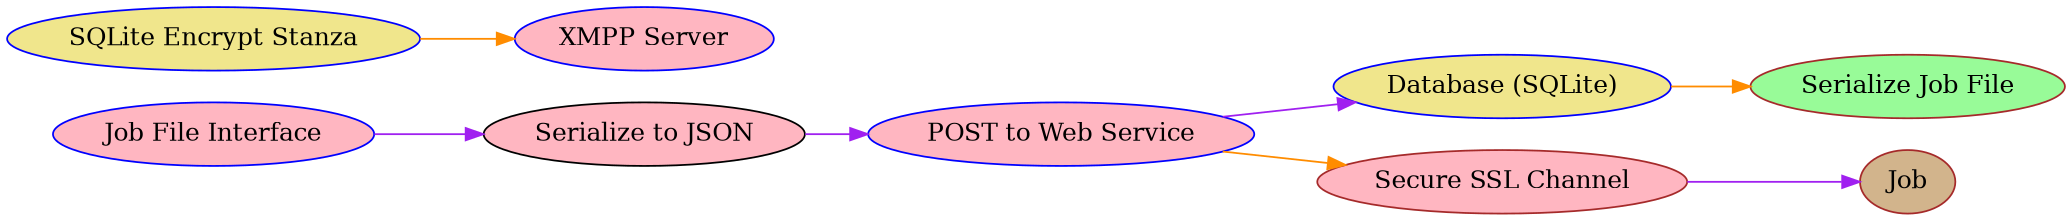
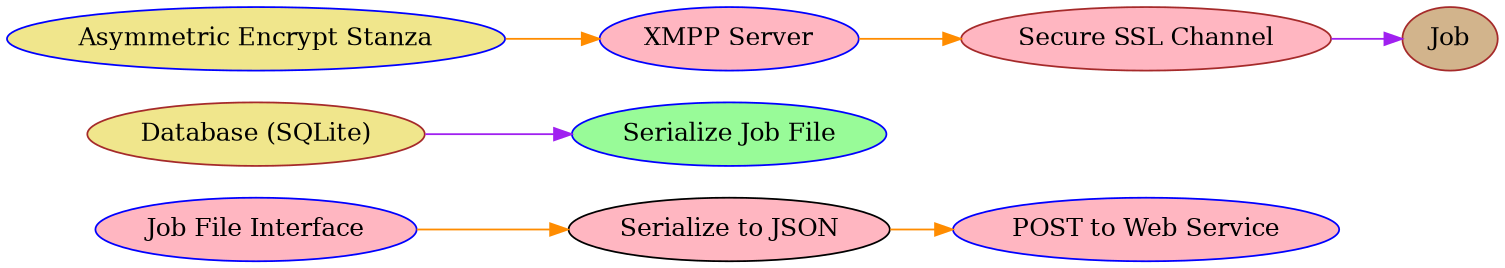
node "SQLite Encrypt Stanza": label "SQLite Encrypt Stanza" -> "Asymmetric Encrypt Stanza"
node "Database (SQLite)": color blue -> brown
edge "Database (SQLite)" -> "Serialize Job File": color darkorange -> purple
node "Serialize Job File": color brown -> blue
edge "POST to Web Service" -> "Database (SQLite)": removed
edge "Job File Interface" -> "Serialize to JSON": color purple -> darkorange
edge "Serialize to JSON" -> "POST to Web Service": color purple -> darkorange
edge "POST to Web Service" -> "Secure SSL Channel": now "XMPP Server" -> "Secure SSL Channel"
